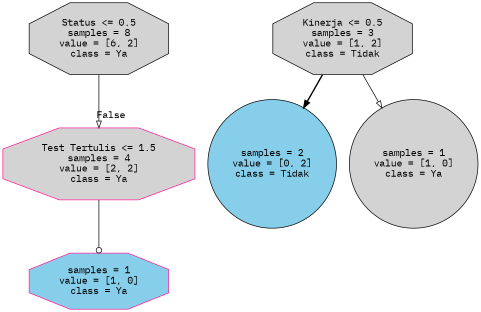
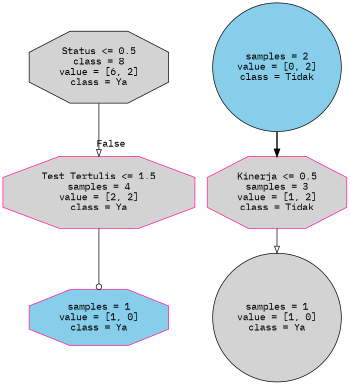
node "Status <= 0.5 samples = 8 value = [6, 2] class = Ya": label "Status <= 0.5 samples = 8 value = [6, 2] class = Ya" -> "Status <= 0.5 class = 8 value = [6, 2] class = Ya"
node "Kinerja <= 0.5 samples = 3 value = [1, 2] class = Tidak": color black -> deeppink
edge "Kinerja <= 0.5 samples = 3 value = [1, 2] class = Tidak" -> "samples = 2 value = [0, 2] class = Tidak": reversed
